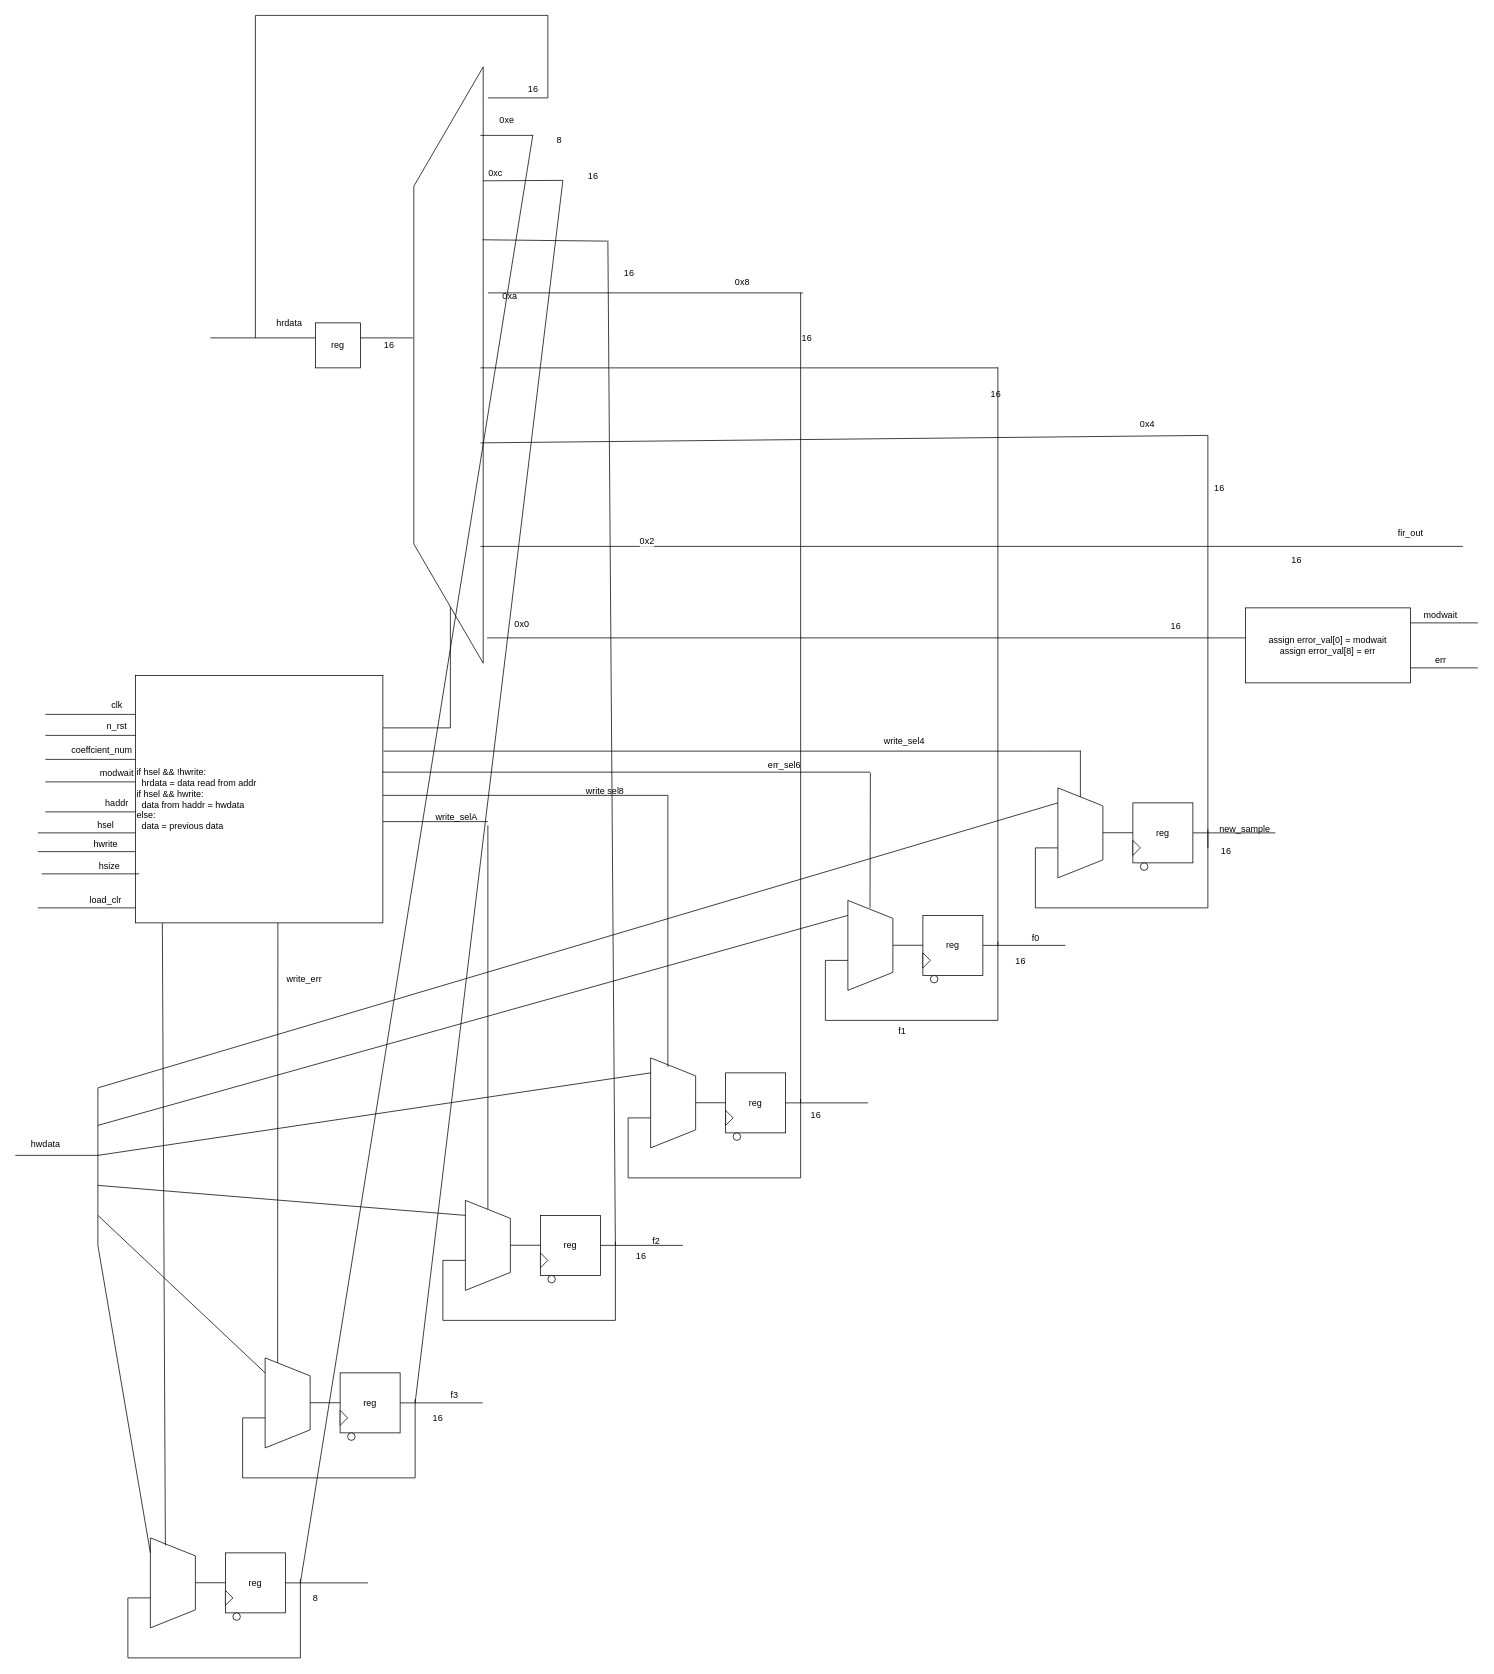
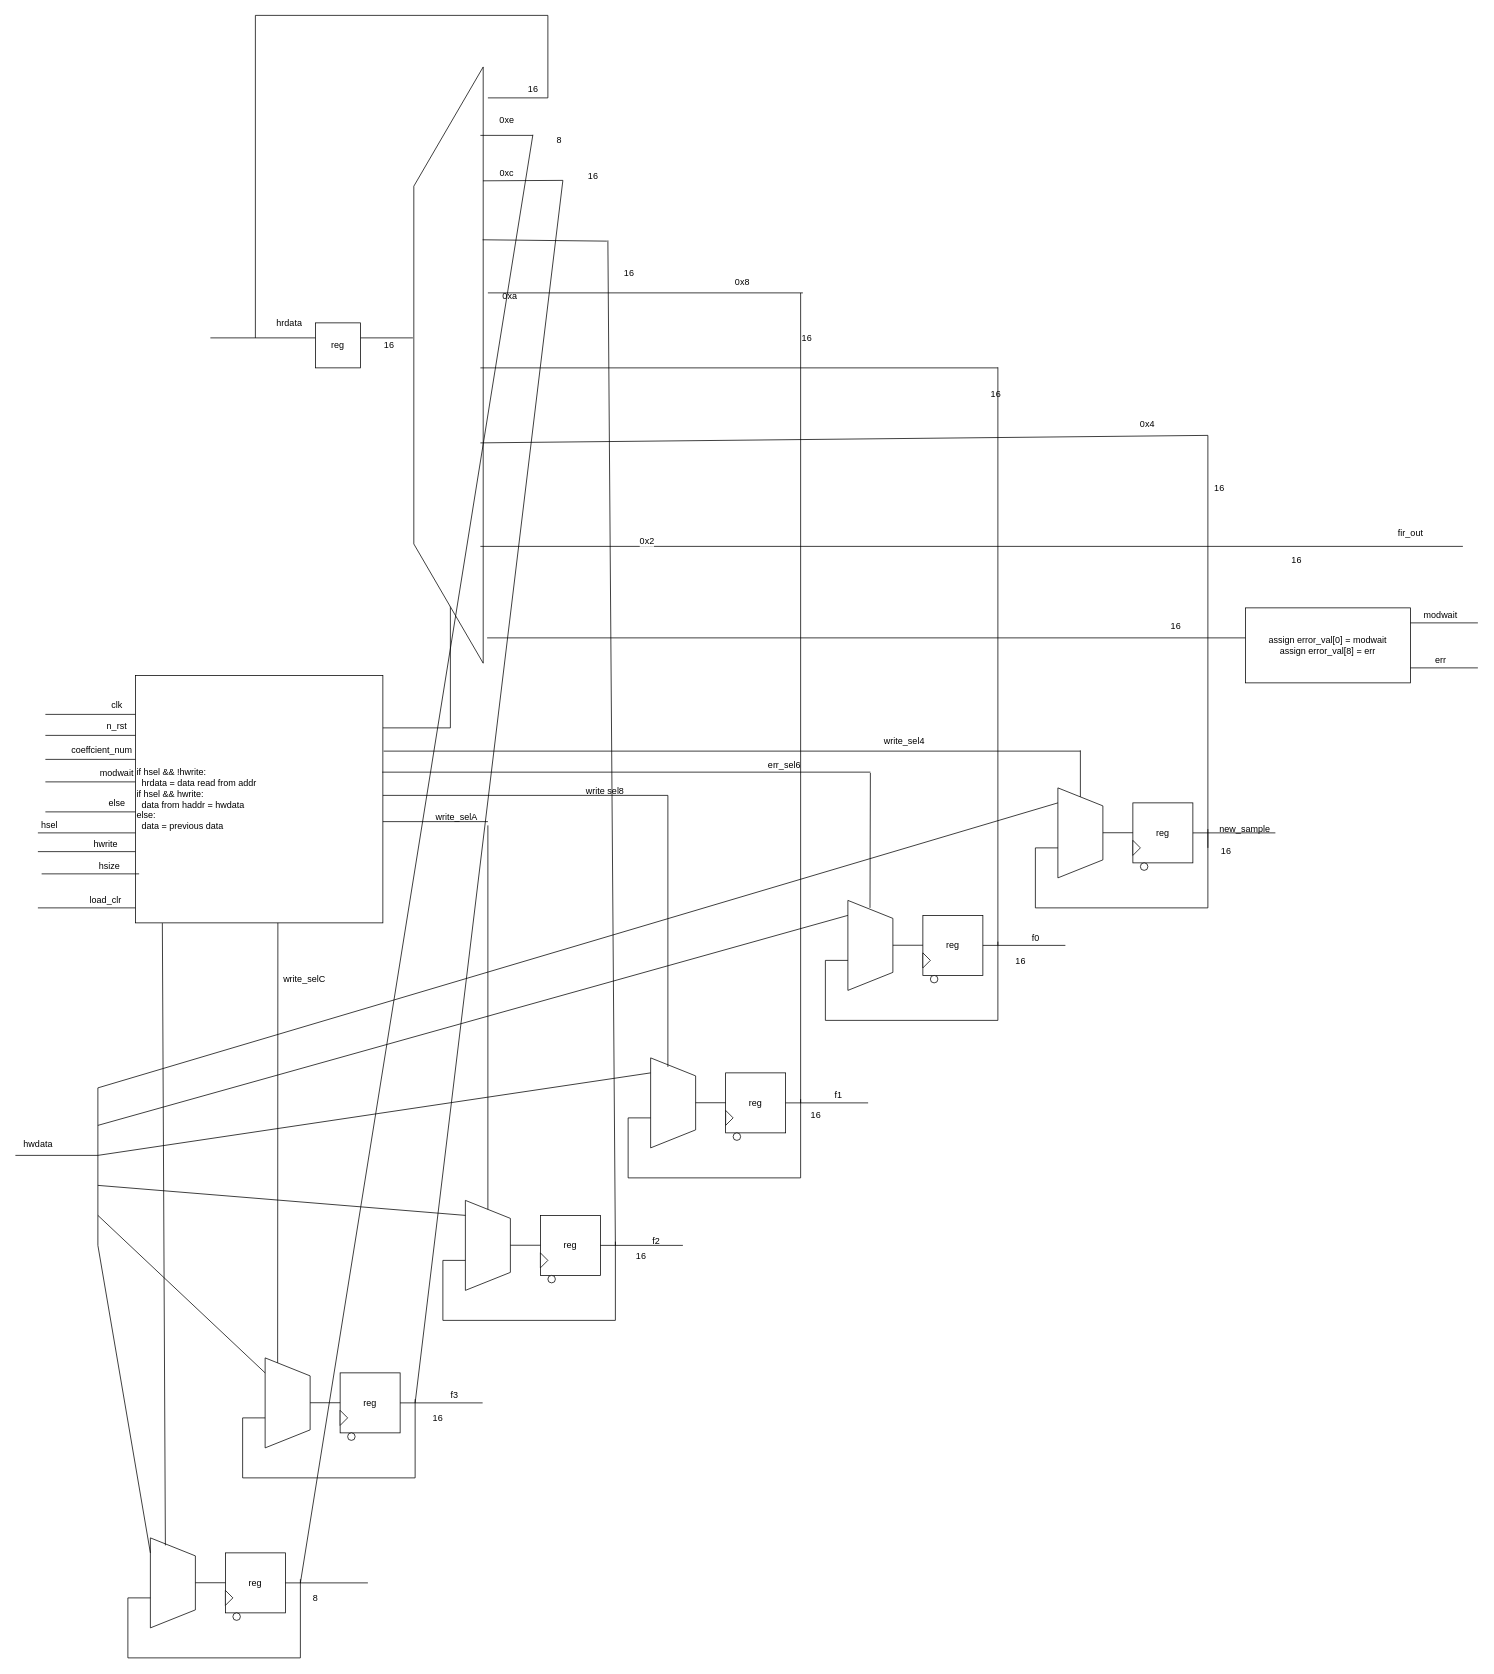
node "0xc": moved (495, 174) -> (507, 174)
node "0x0": removed
node "haddr": label "haddr" -> "else"
node "hsel": moved (105, 825) -> (49, 825)
node "write_err": label "write_err" -> "write_selC"
node "f1": moved (902, 1032) -> (838, 1095)
node "hwdata": moved (45, 1144) -> (38, 1144)
